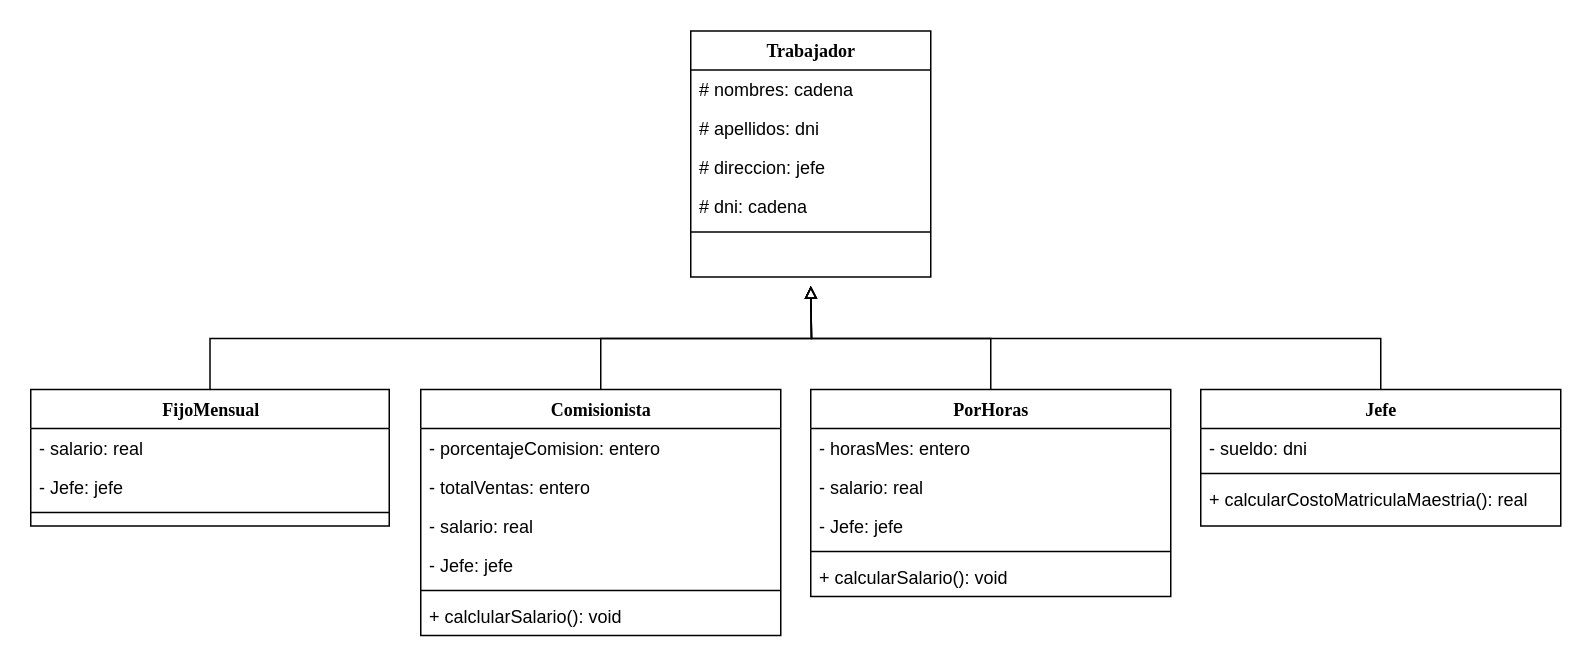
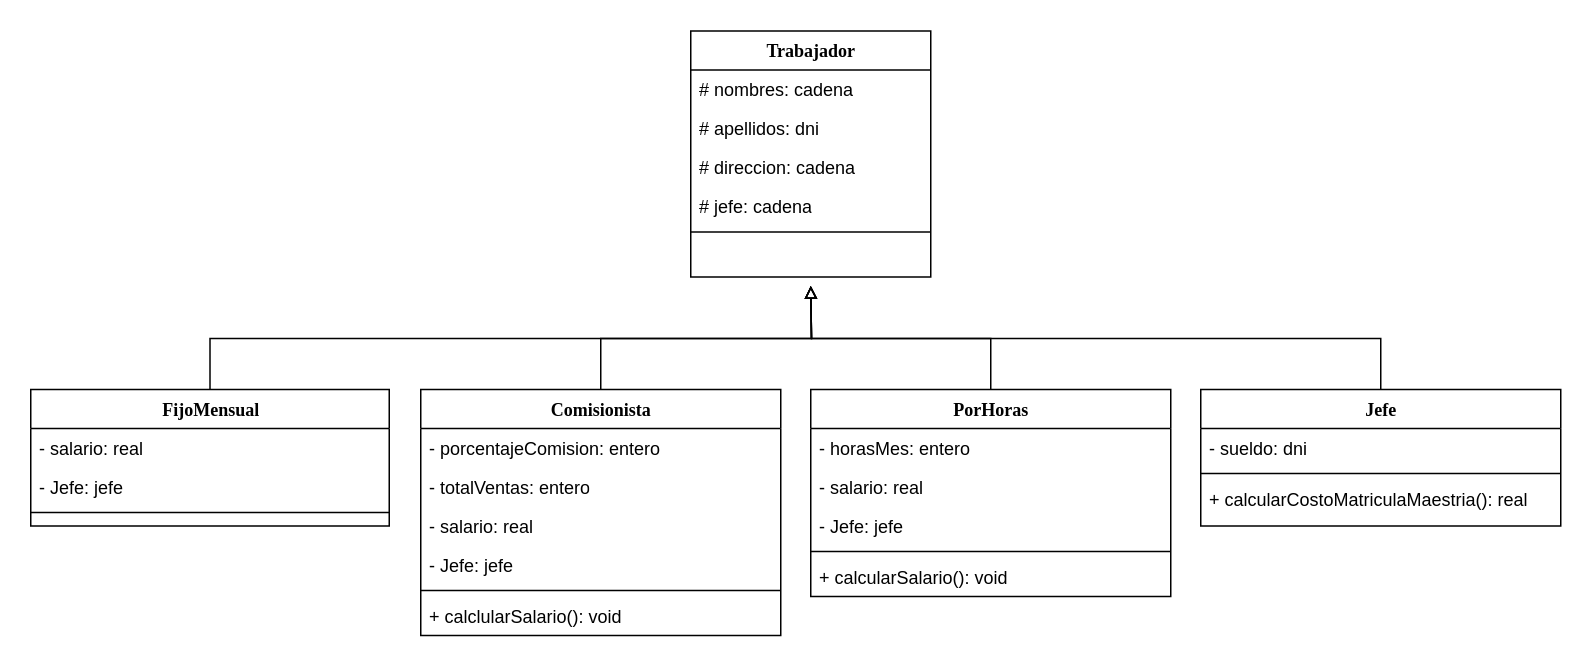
node "# direccion: jefe": label "# direccion: jefe" -> "# direccion: cadena"
node "# dni: cadena": label "# dni: cadena" -> "# jefe: cadena"
